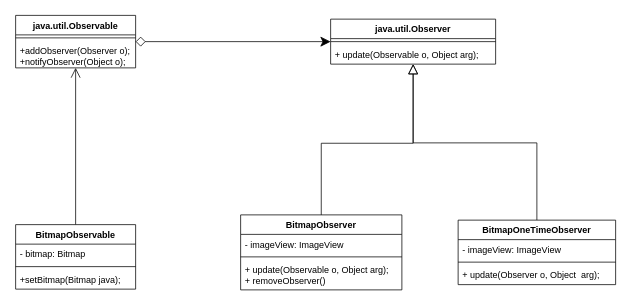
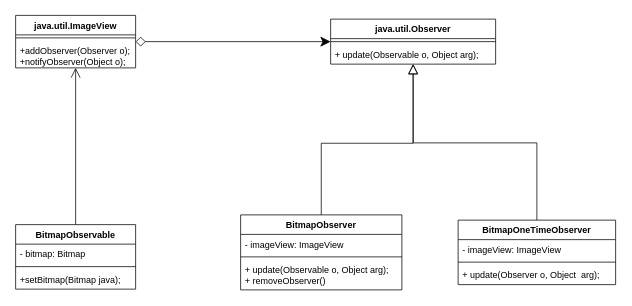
node "java.util.Observable": label "java.util.Observable" -> "java.util.ImageView"
